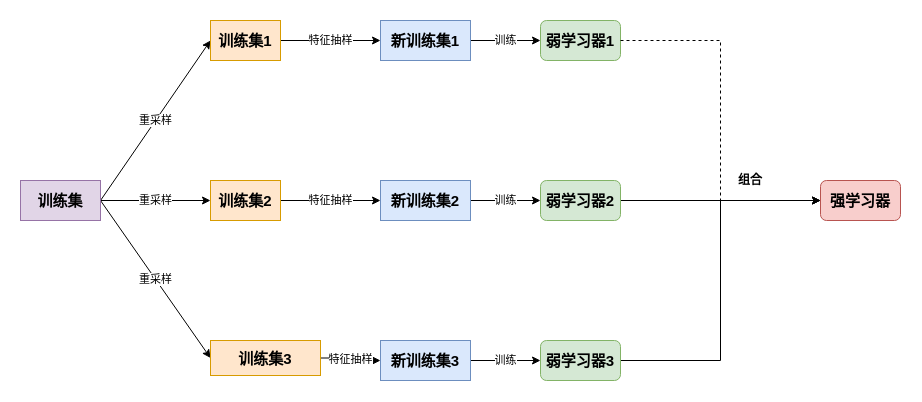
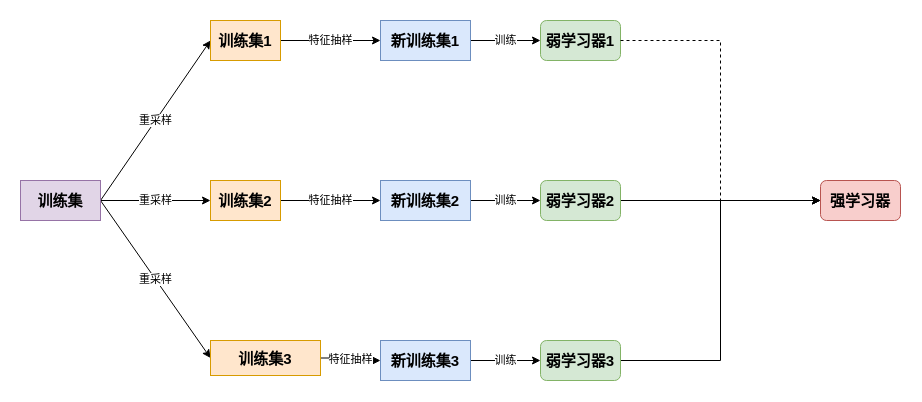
node "组合": removed
